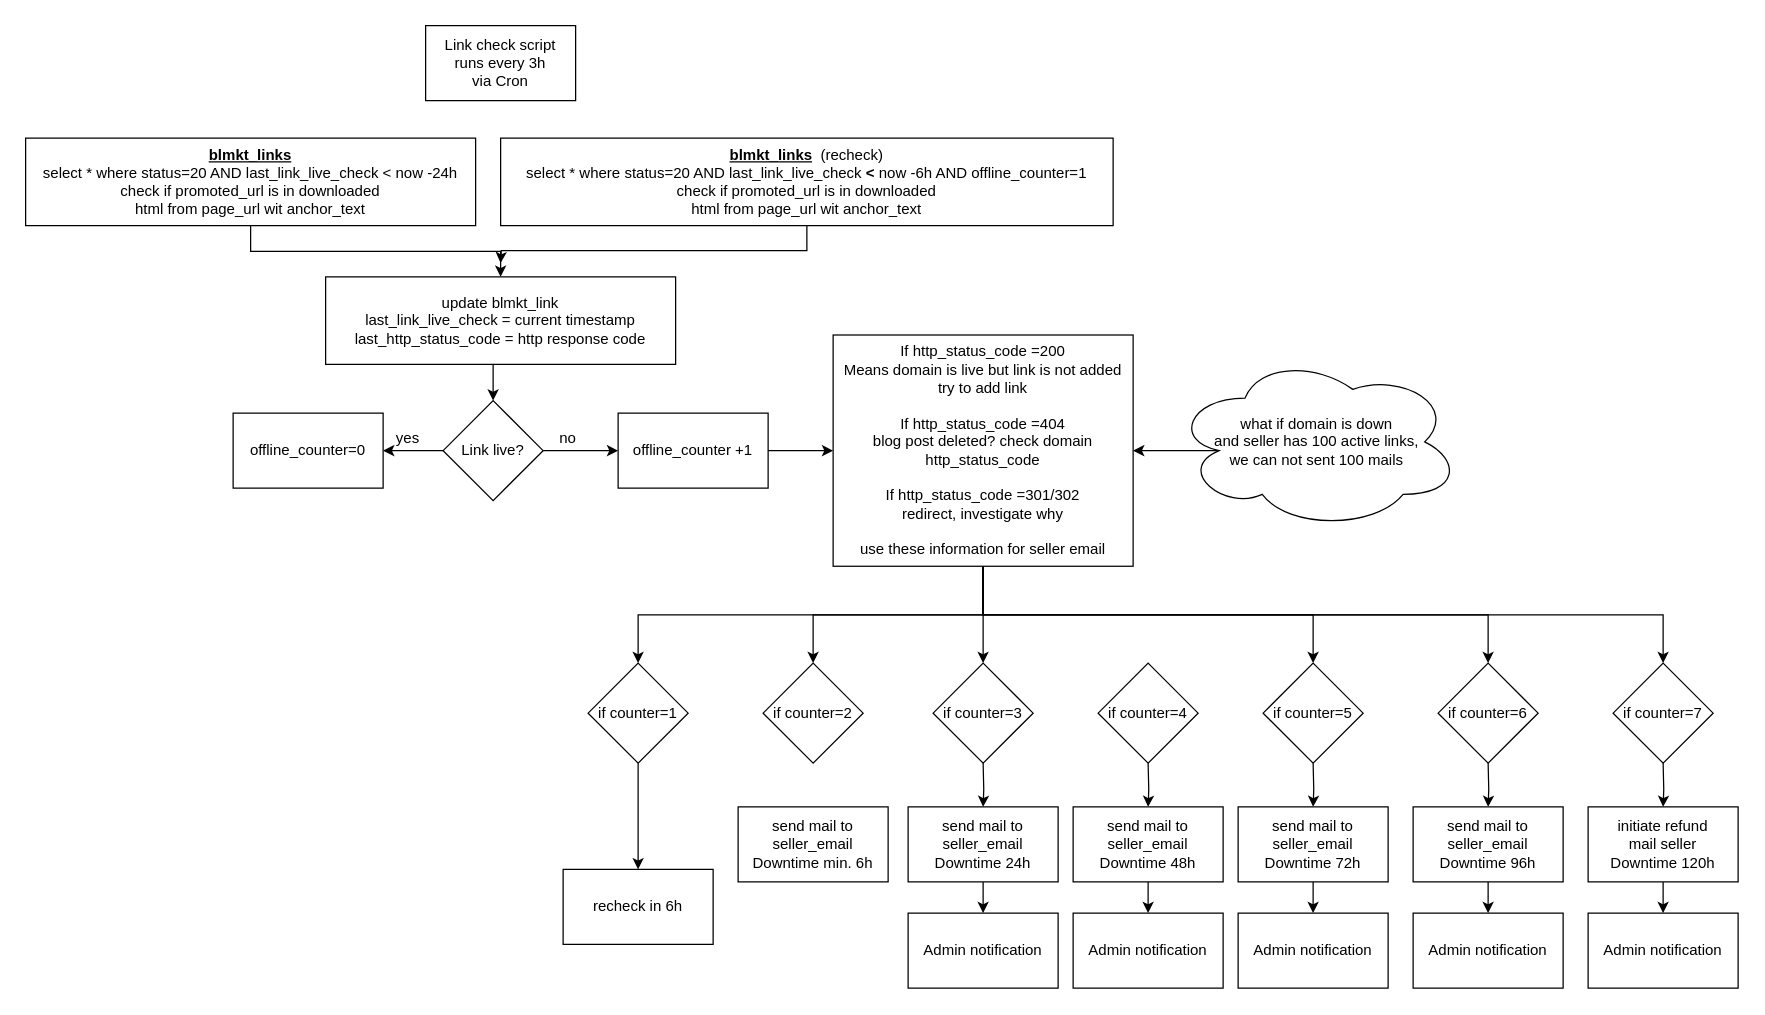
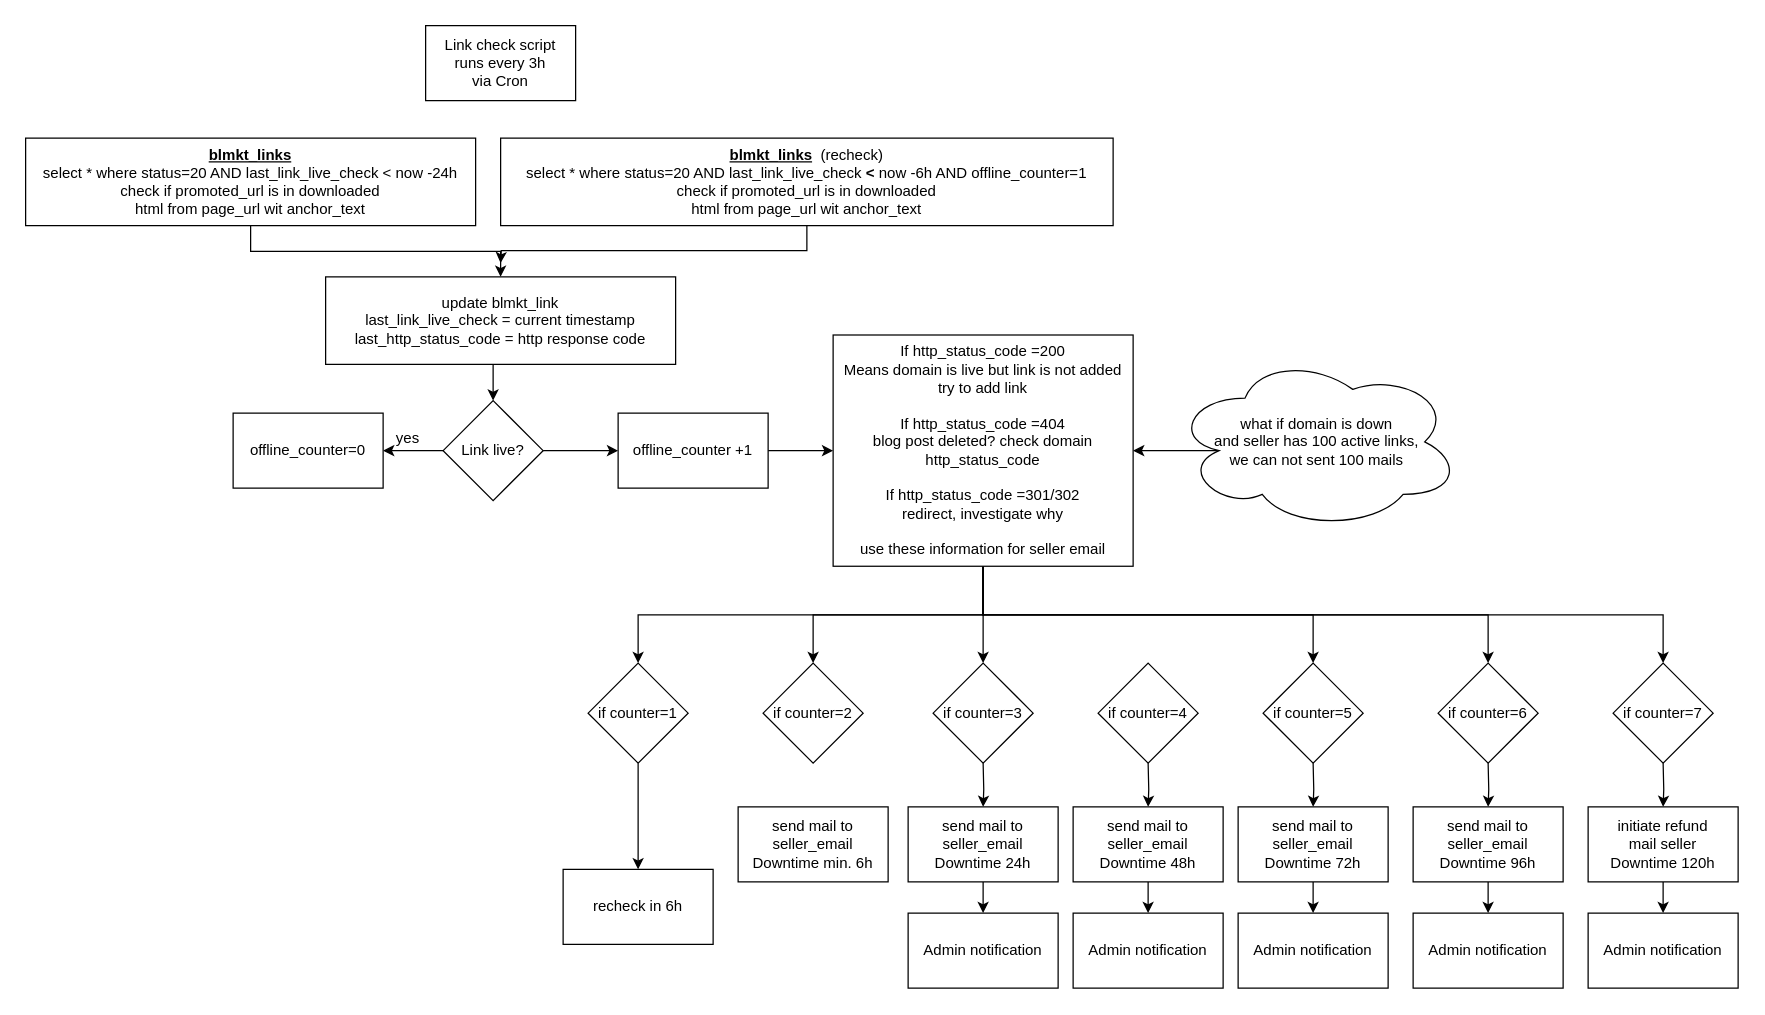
node "no": removed
